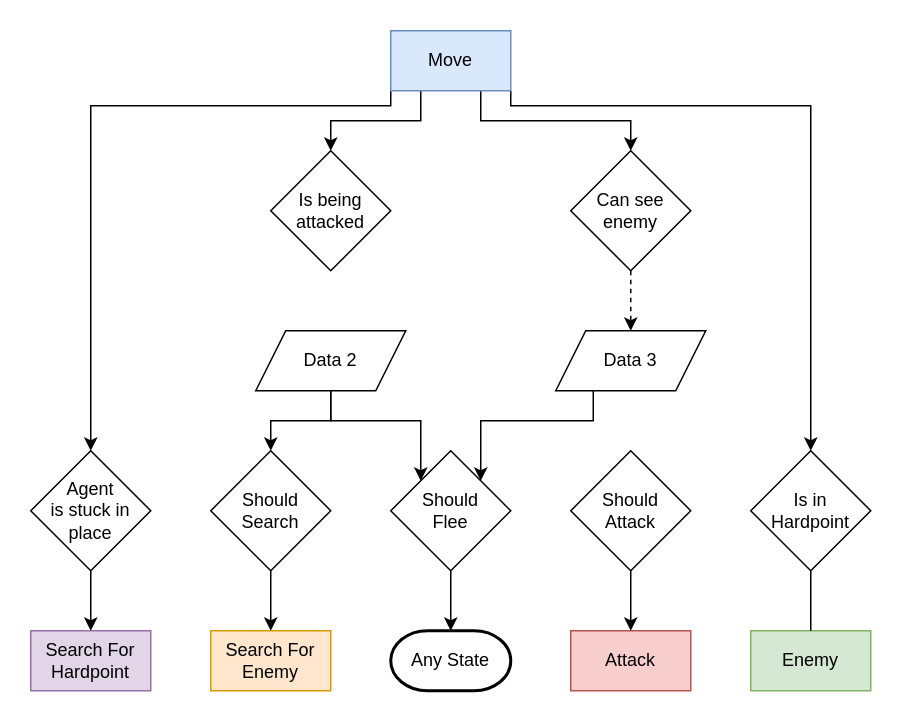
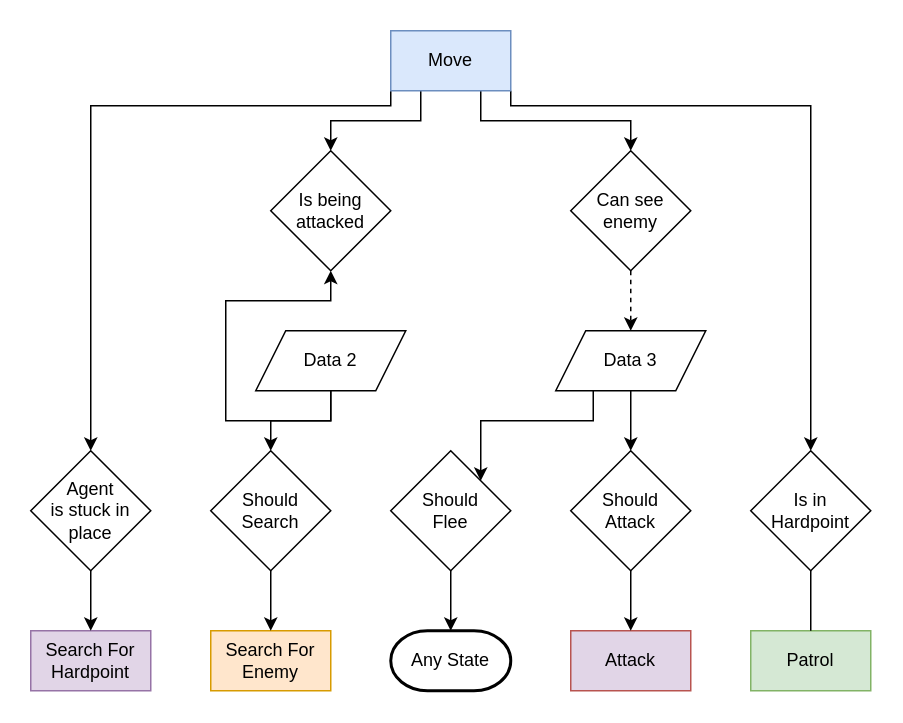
edge "Data 3" -> "Should Attack": added
edge "Data 2" -> "Should Flee": now "Data 2" -> "Is being attacked"
node "Attack": fillcolor #f8cecc -> #e1d5e7
node "Enemy": label "Enemy" -> "Patrol"
